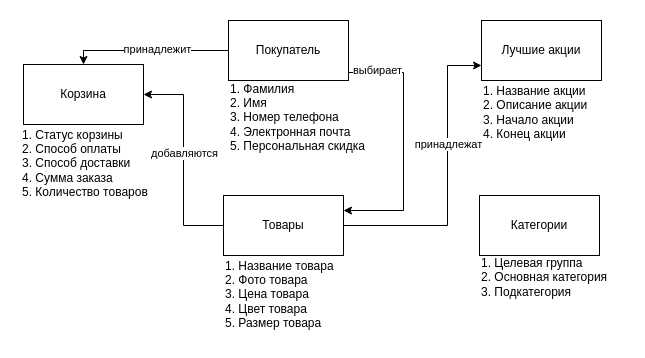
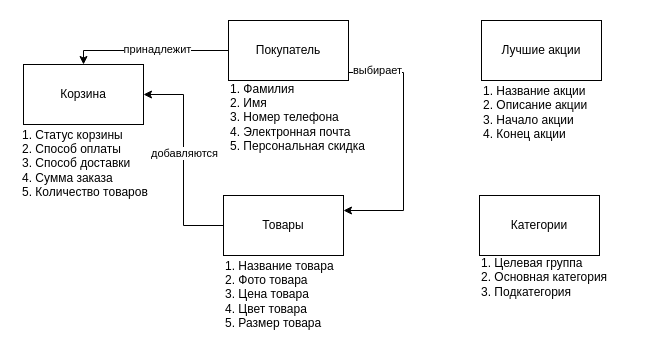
edge "Товары" -> "Лучшие акции": removed, label "принадлежат"
